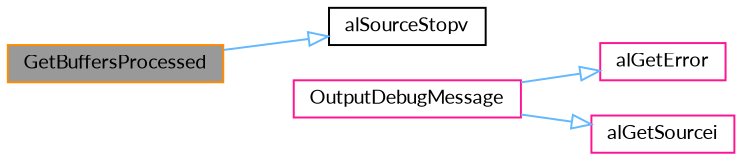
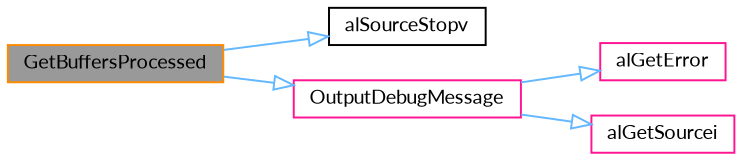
edge "GetBuffersProcessed" -> "OutputDebugMessage": added
